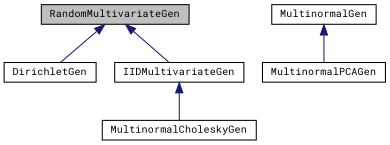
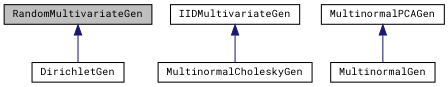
edge "IIDMultivariateGen" -> "RandomMultivariateGen": removed
edge "MultinormalPCAGen" -> "MultinormalGen": reversed
